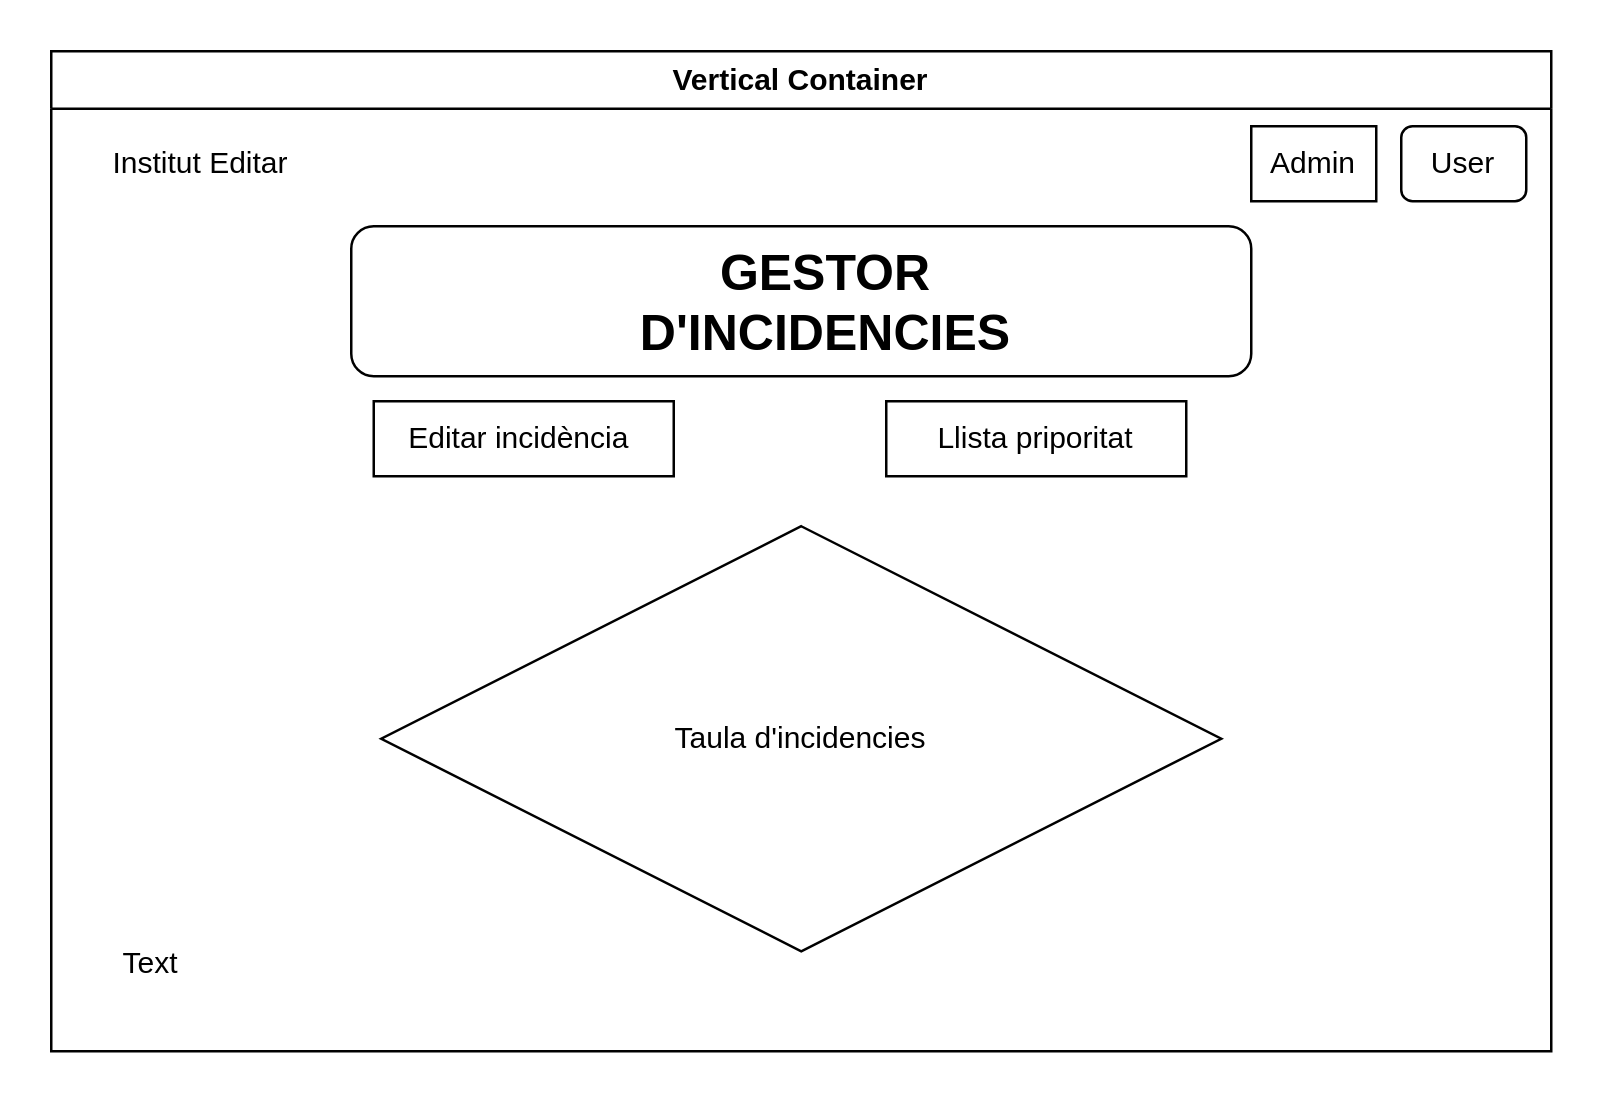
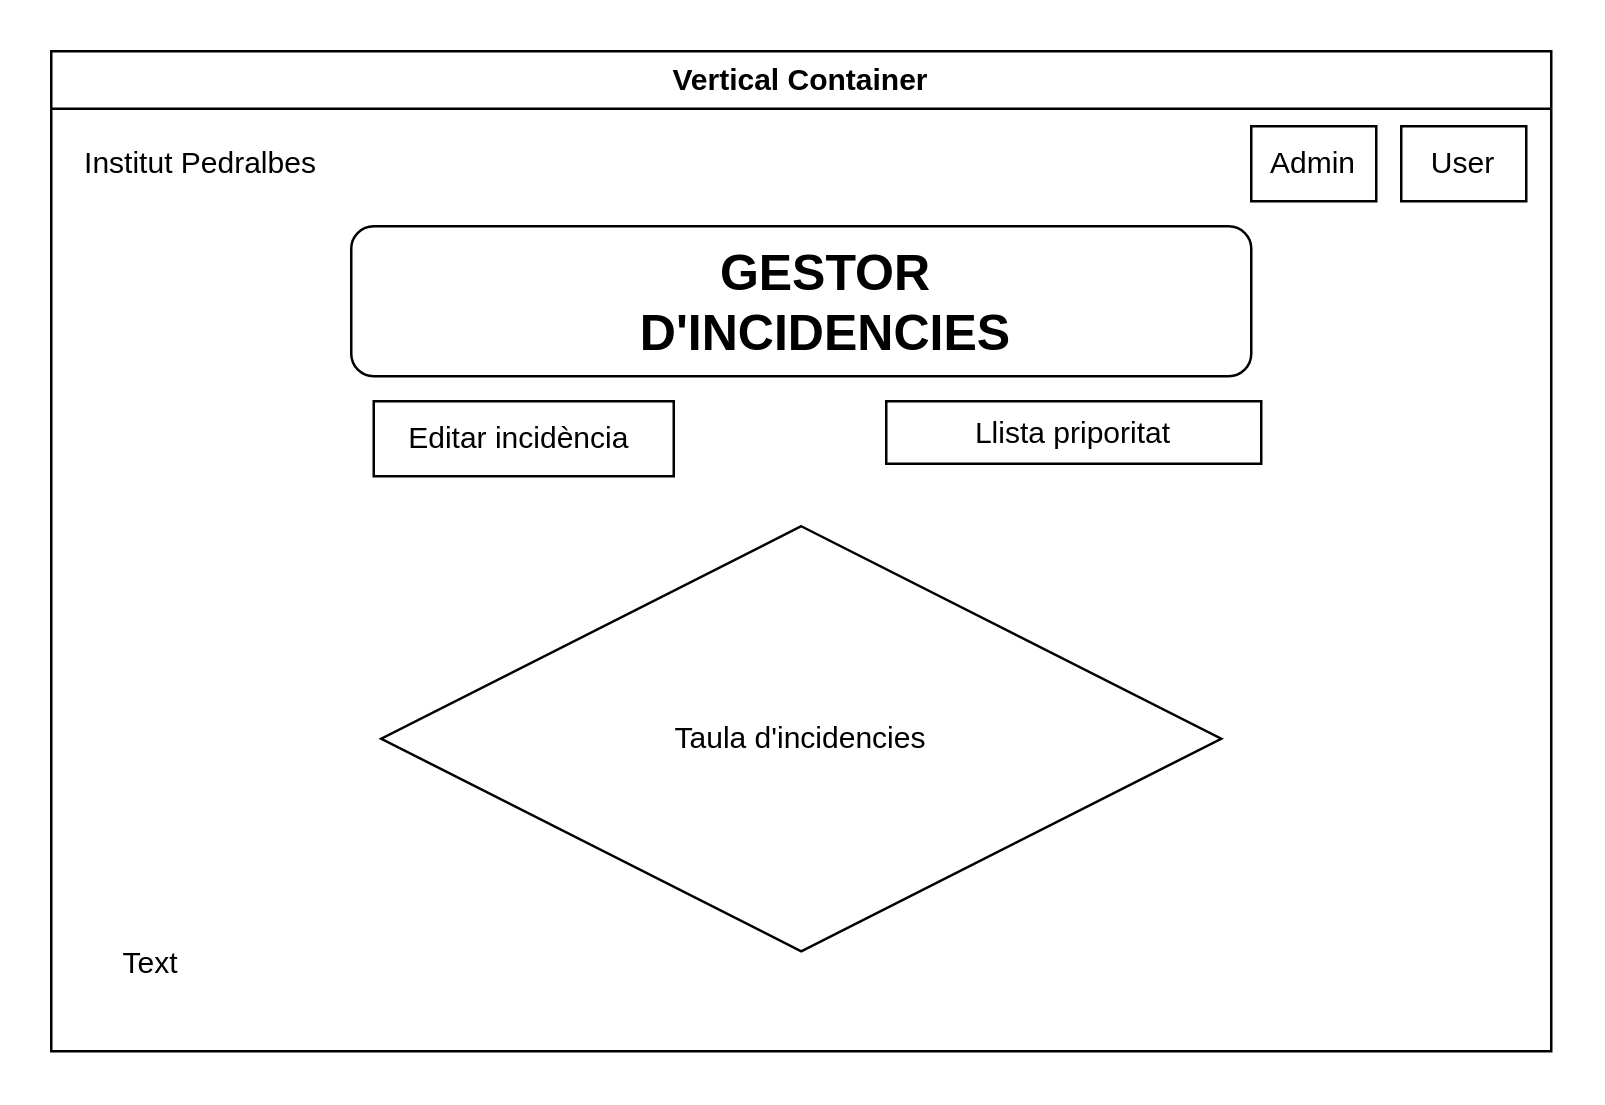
node "Institut Editar": label "Institut Editar" -> "Institut Pedralbes"
node "User": shape rounded rectangle -> rectangle
node "Llista priporitat": size 300x75 -> 375x63
